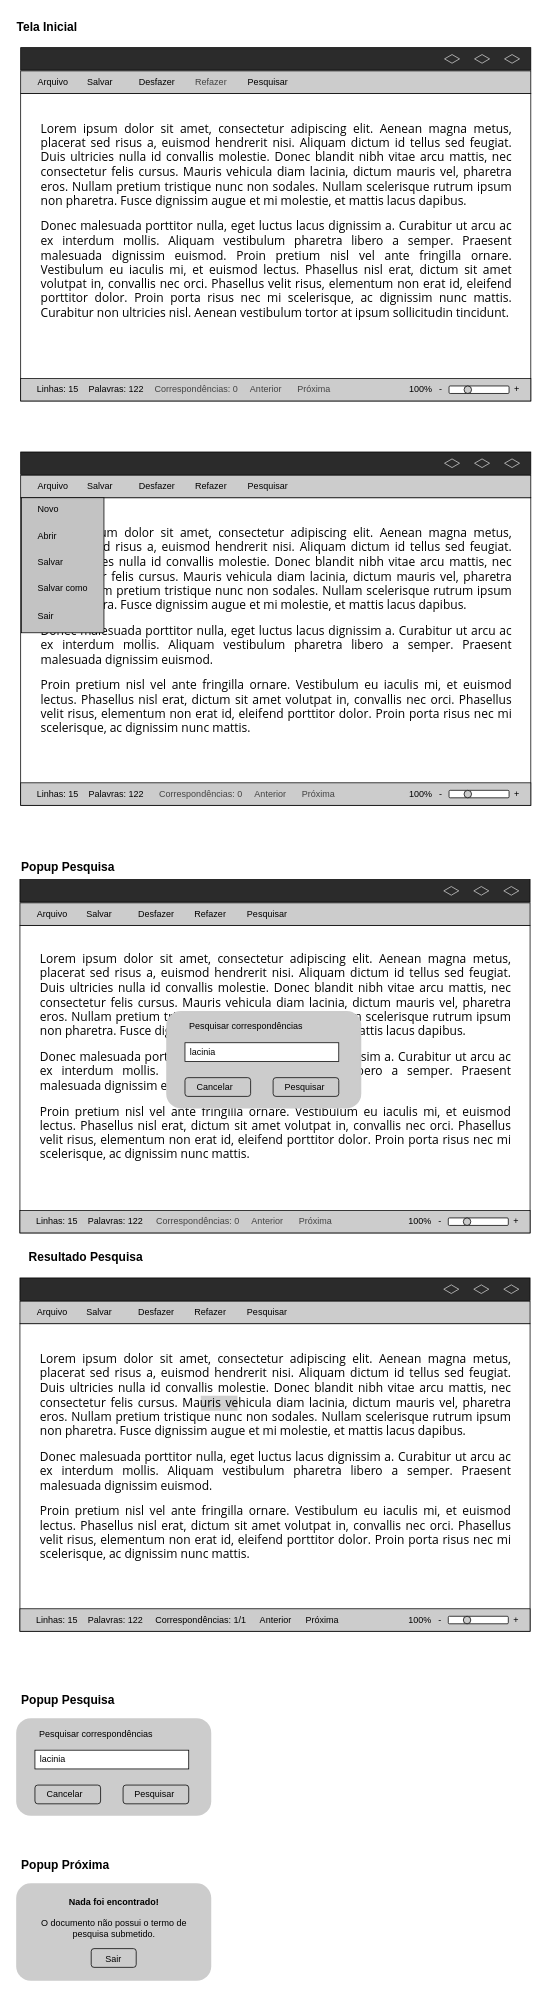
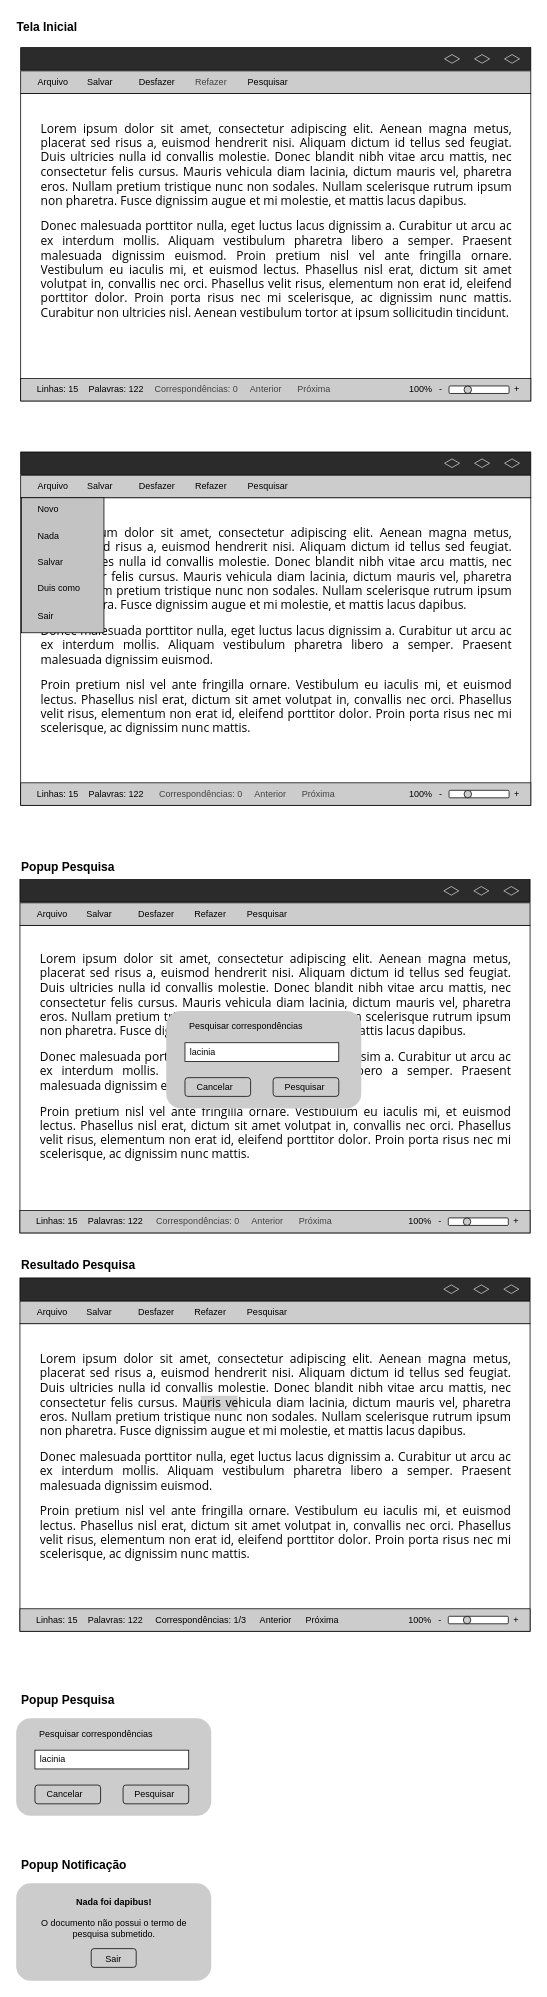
node "Abrir": label "Abrir" -> "Nada"
node "Salvar como": label "Salvar como" -> "Duis como"
node "Resultado Pesquisa": moved (91, 1257) -> (84, 1264)
node "Correspondências: 1/1": label "Correspondências: 1/1" -> "Correspondências: 1/3"
node "Popup Próxima": label "Popup Próxima" -> "Popup Notificação"
node "Nada foi encontrado!": label "Nada foi encontrado!" -> "Nada foi dapibus!"
